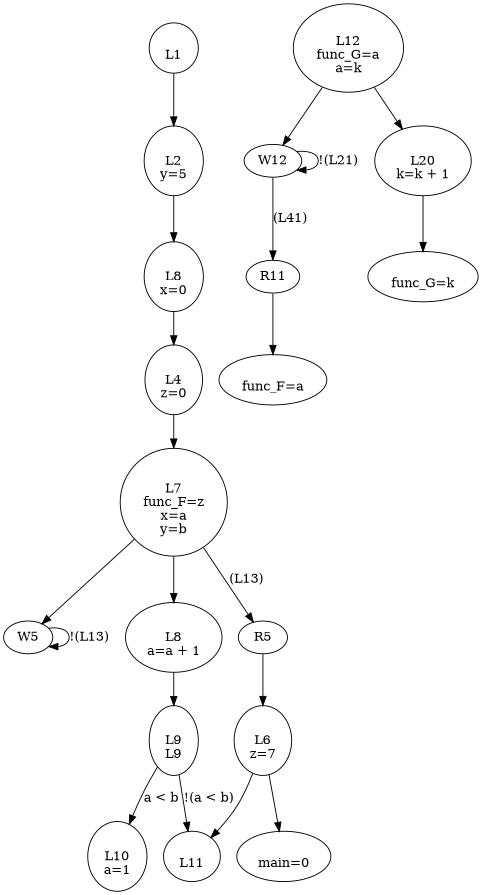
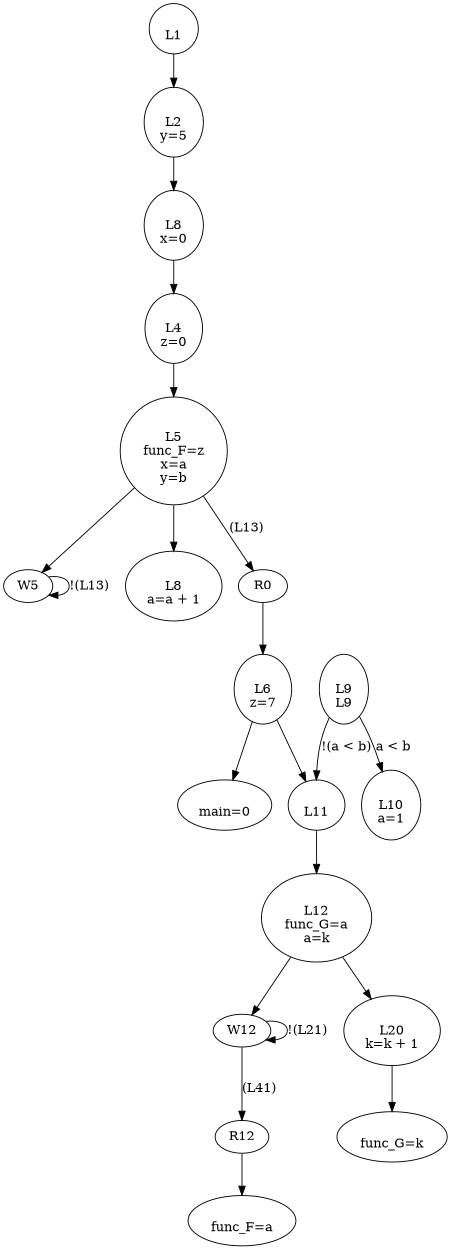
node "R11": label "R11" -> "R12"
node "L7 func_F=z x=a y=b": label "L7 func_F=z x=a y=b" -> "L5 func_F=z x=a y=b"
node "R5": label "R5" -> "R0"
edge "L8 a=a + 1" -> "L9 L9": removed
edge "L11" -> "L12 func_G=a a=k": added
